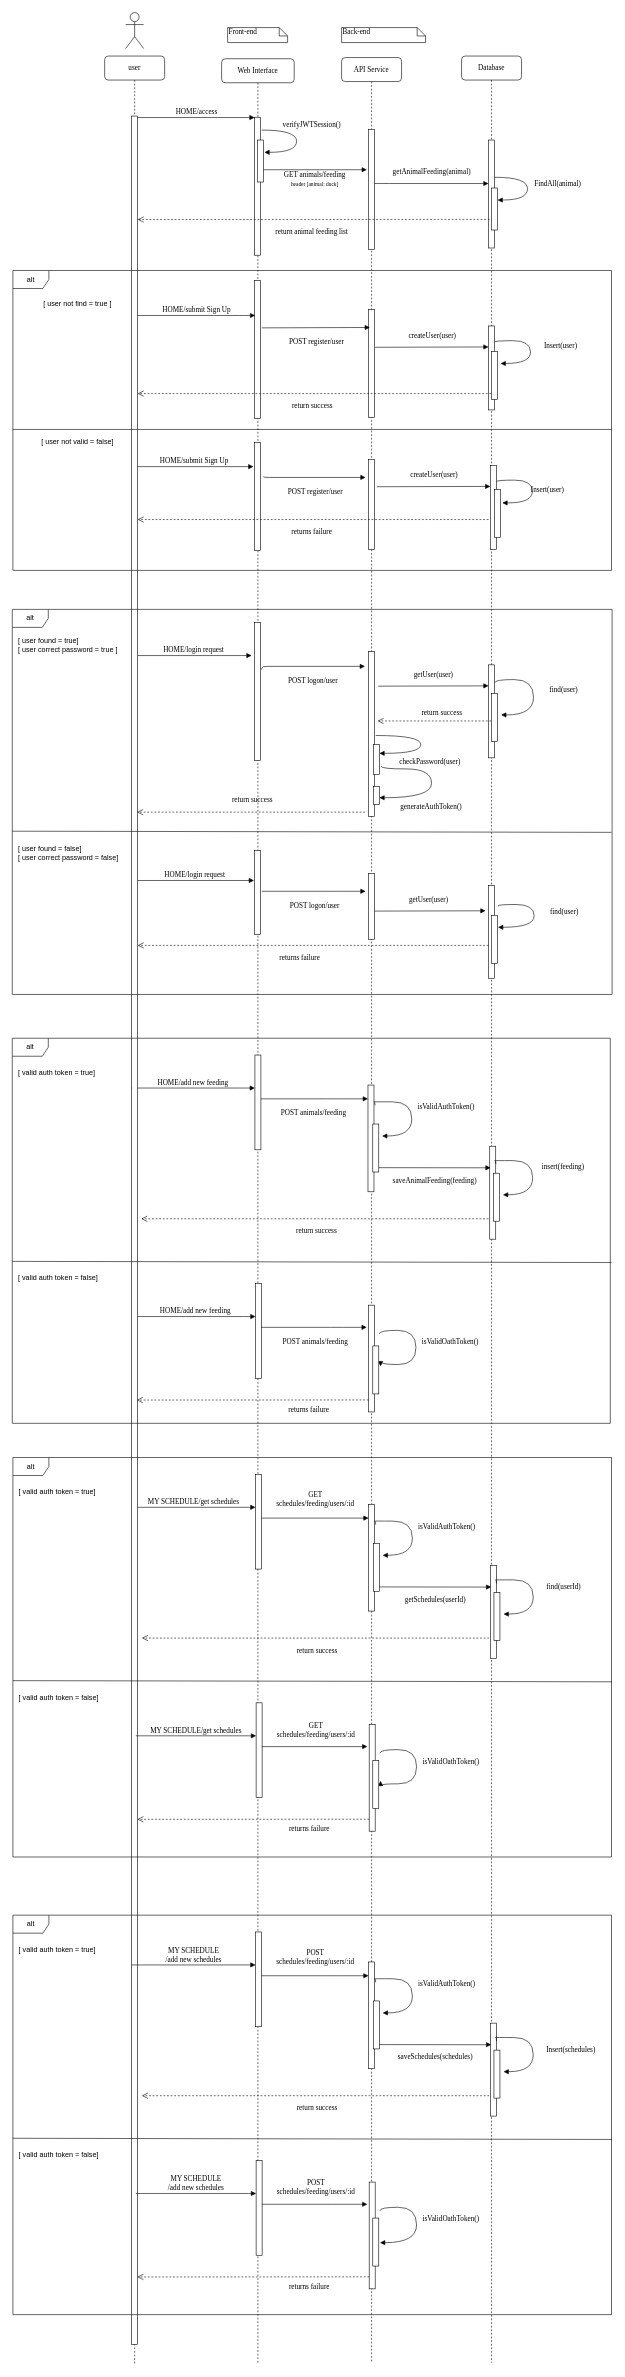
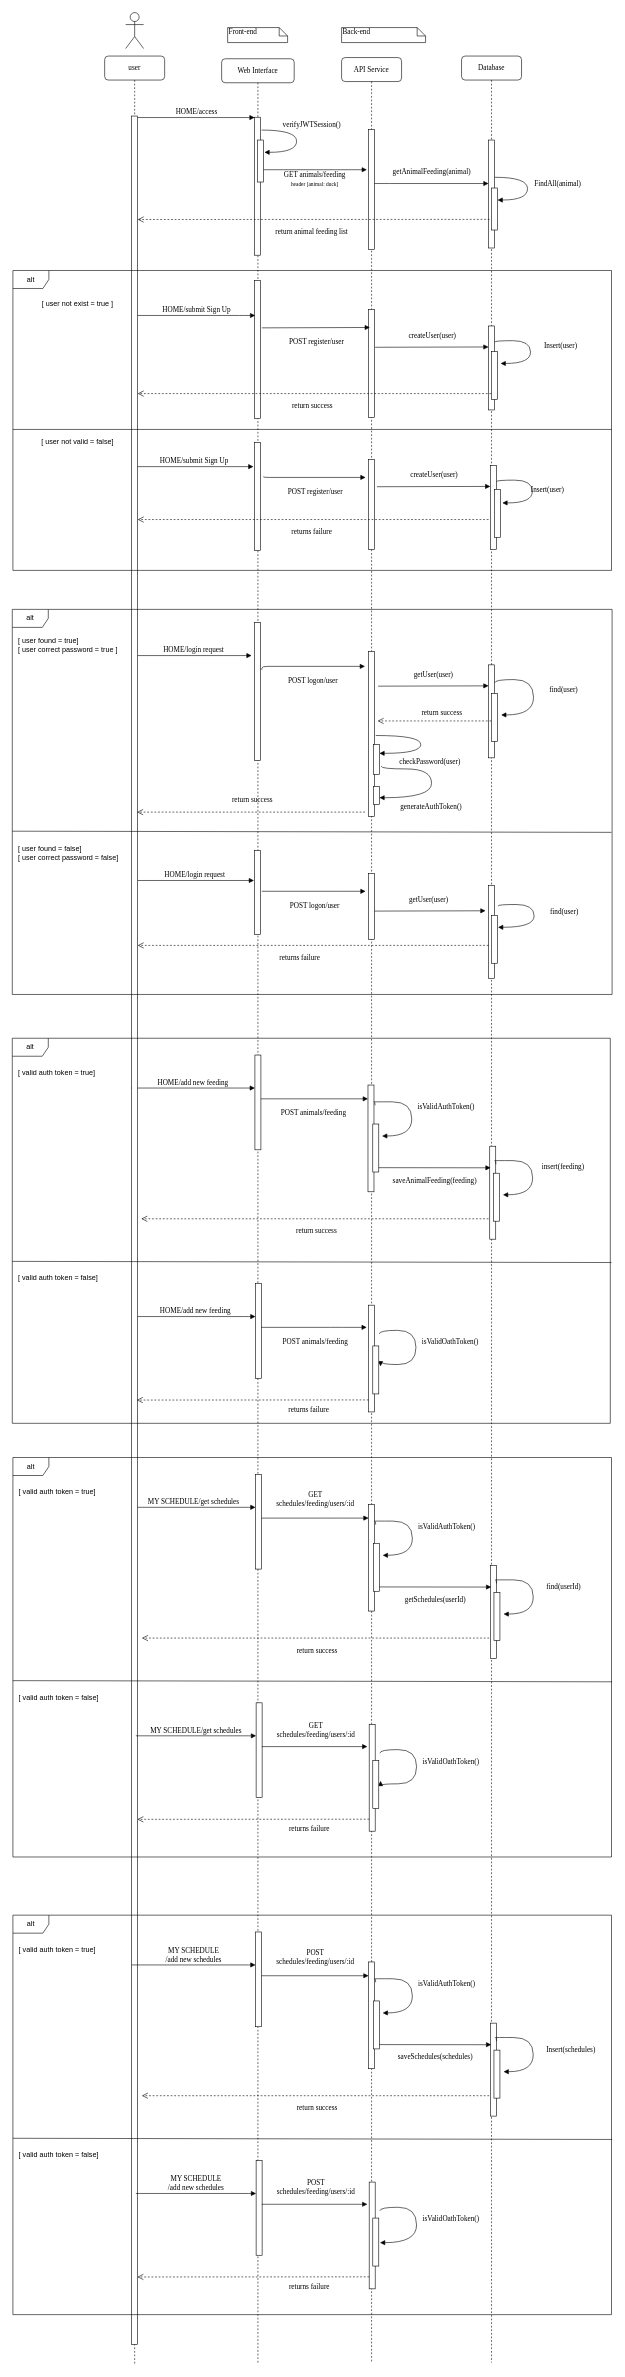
node "[ user not find = true ]": label "[ user not find = true ]" -> "[ user not exist = true ]"
